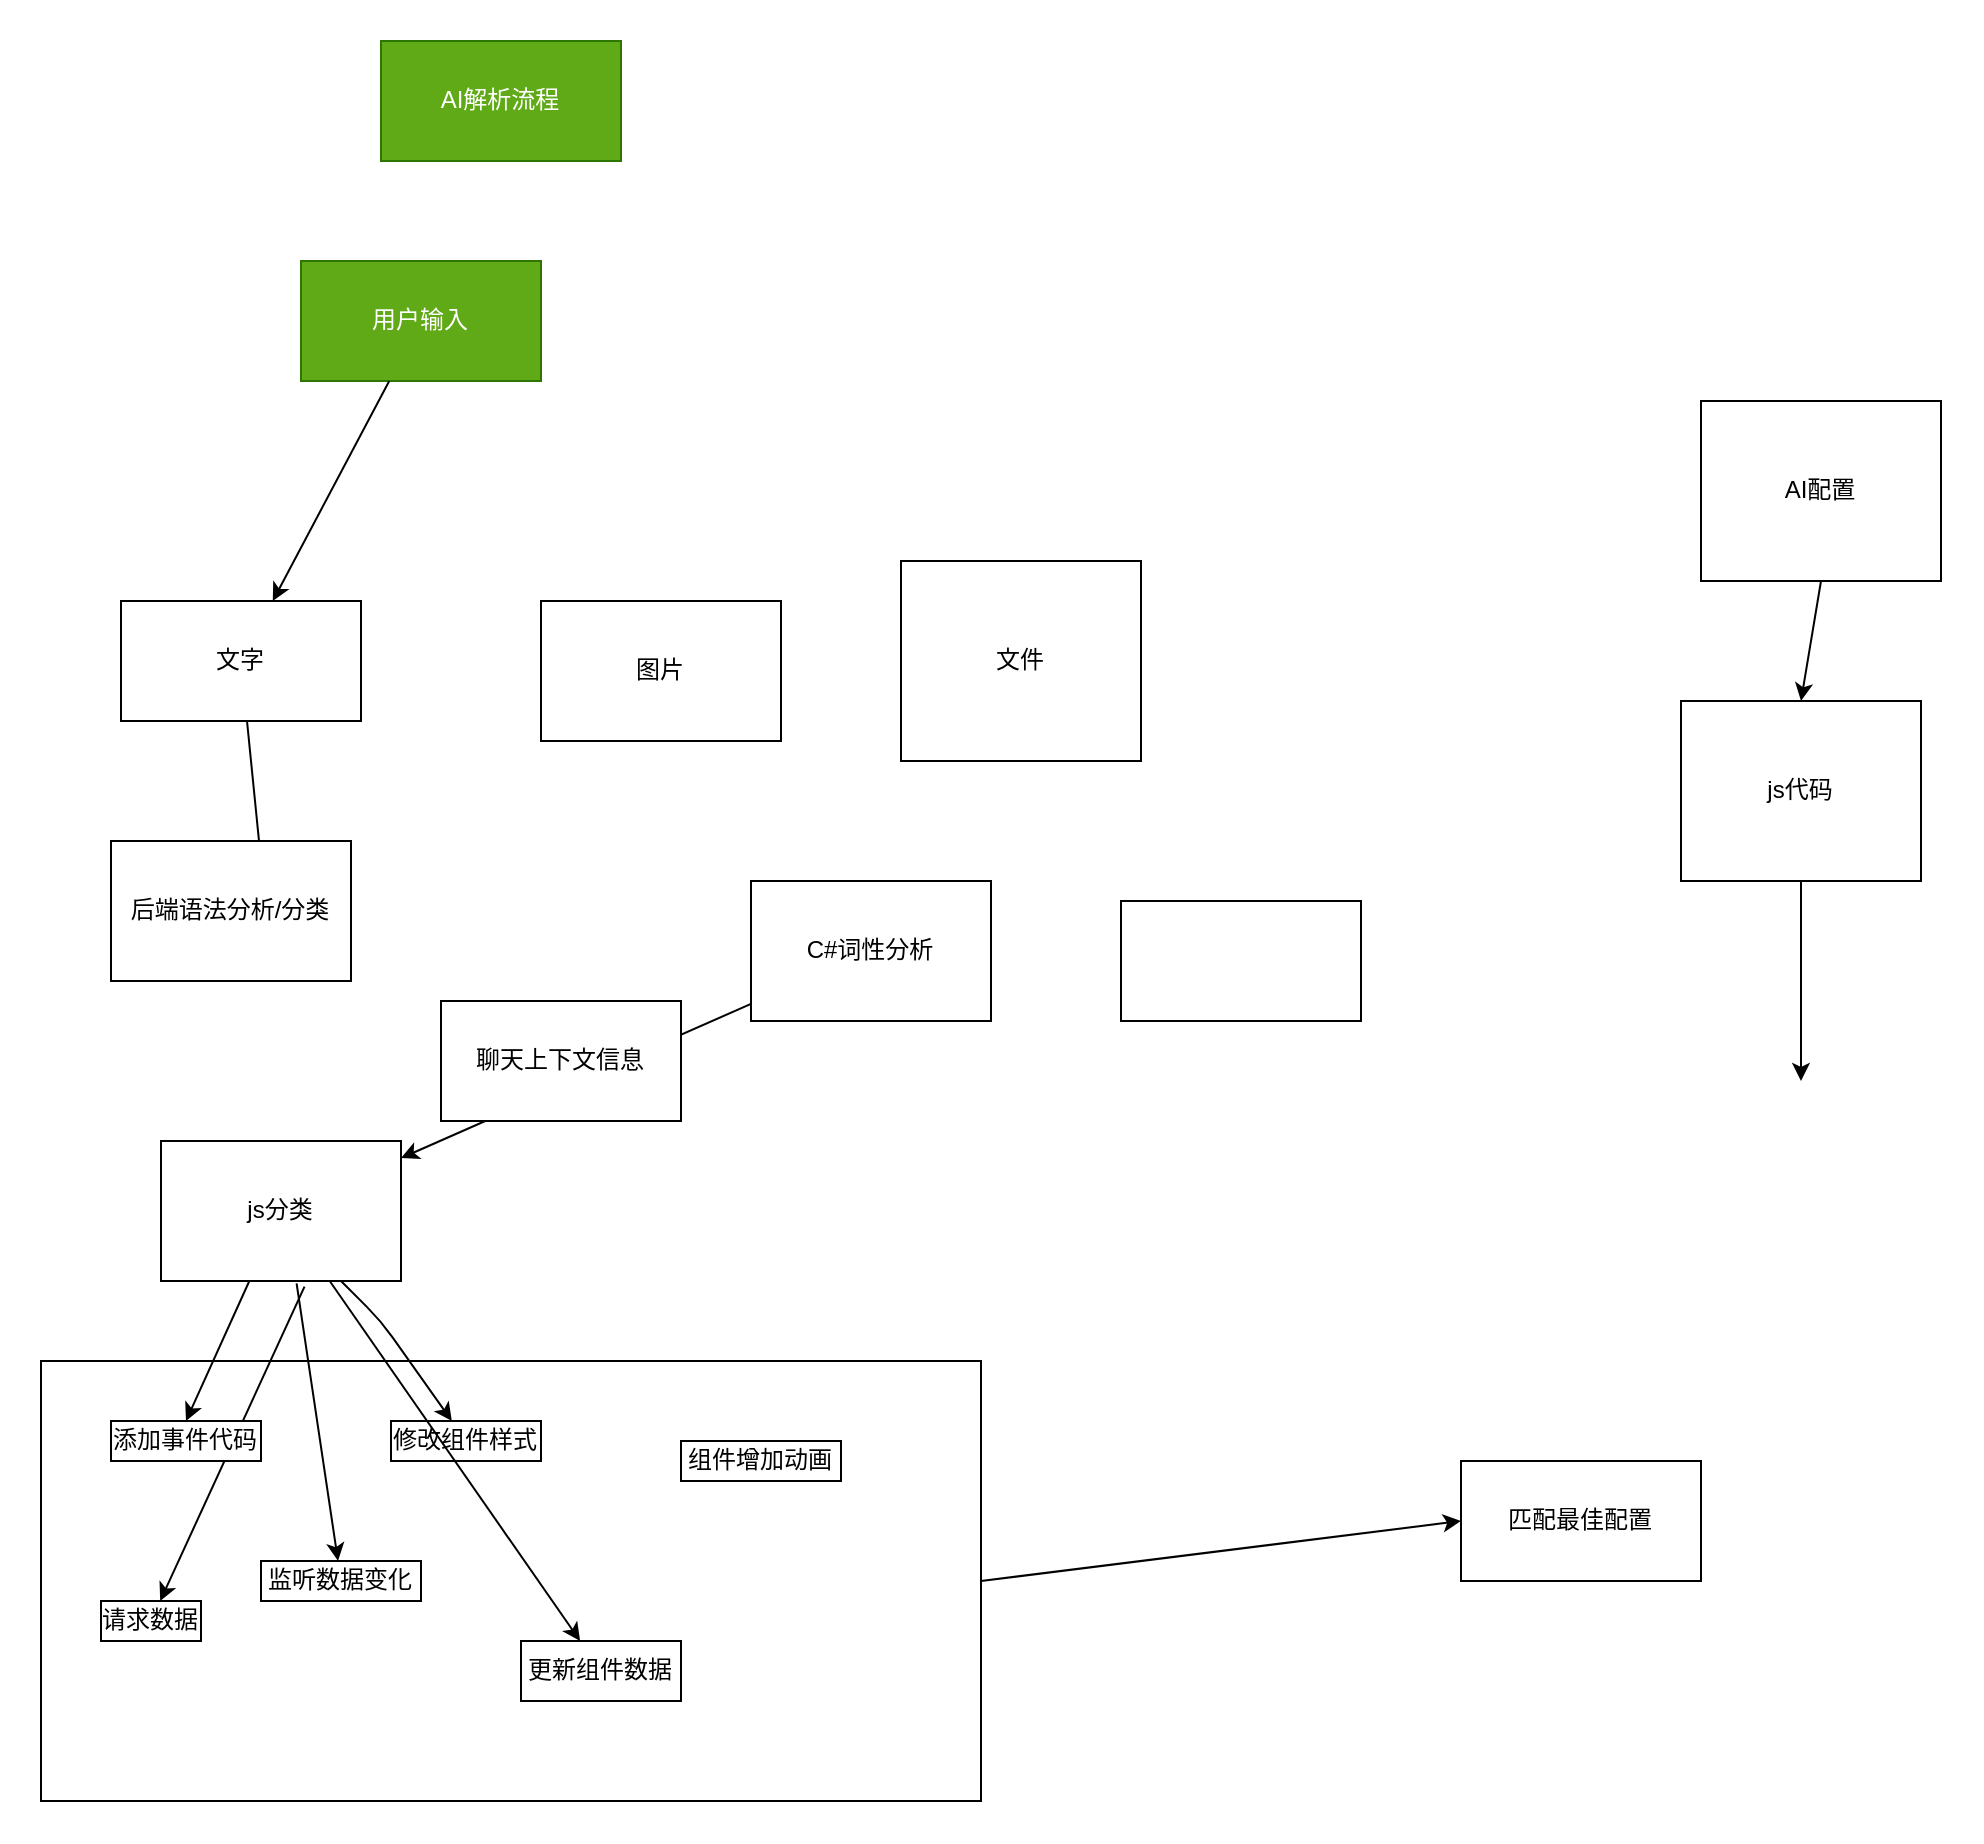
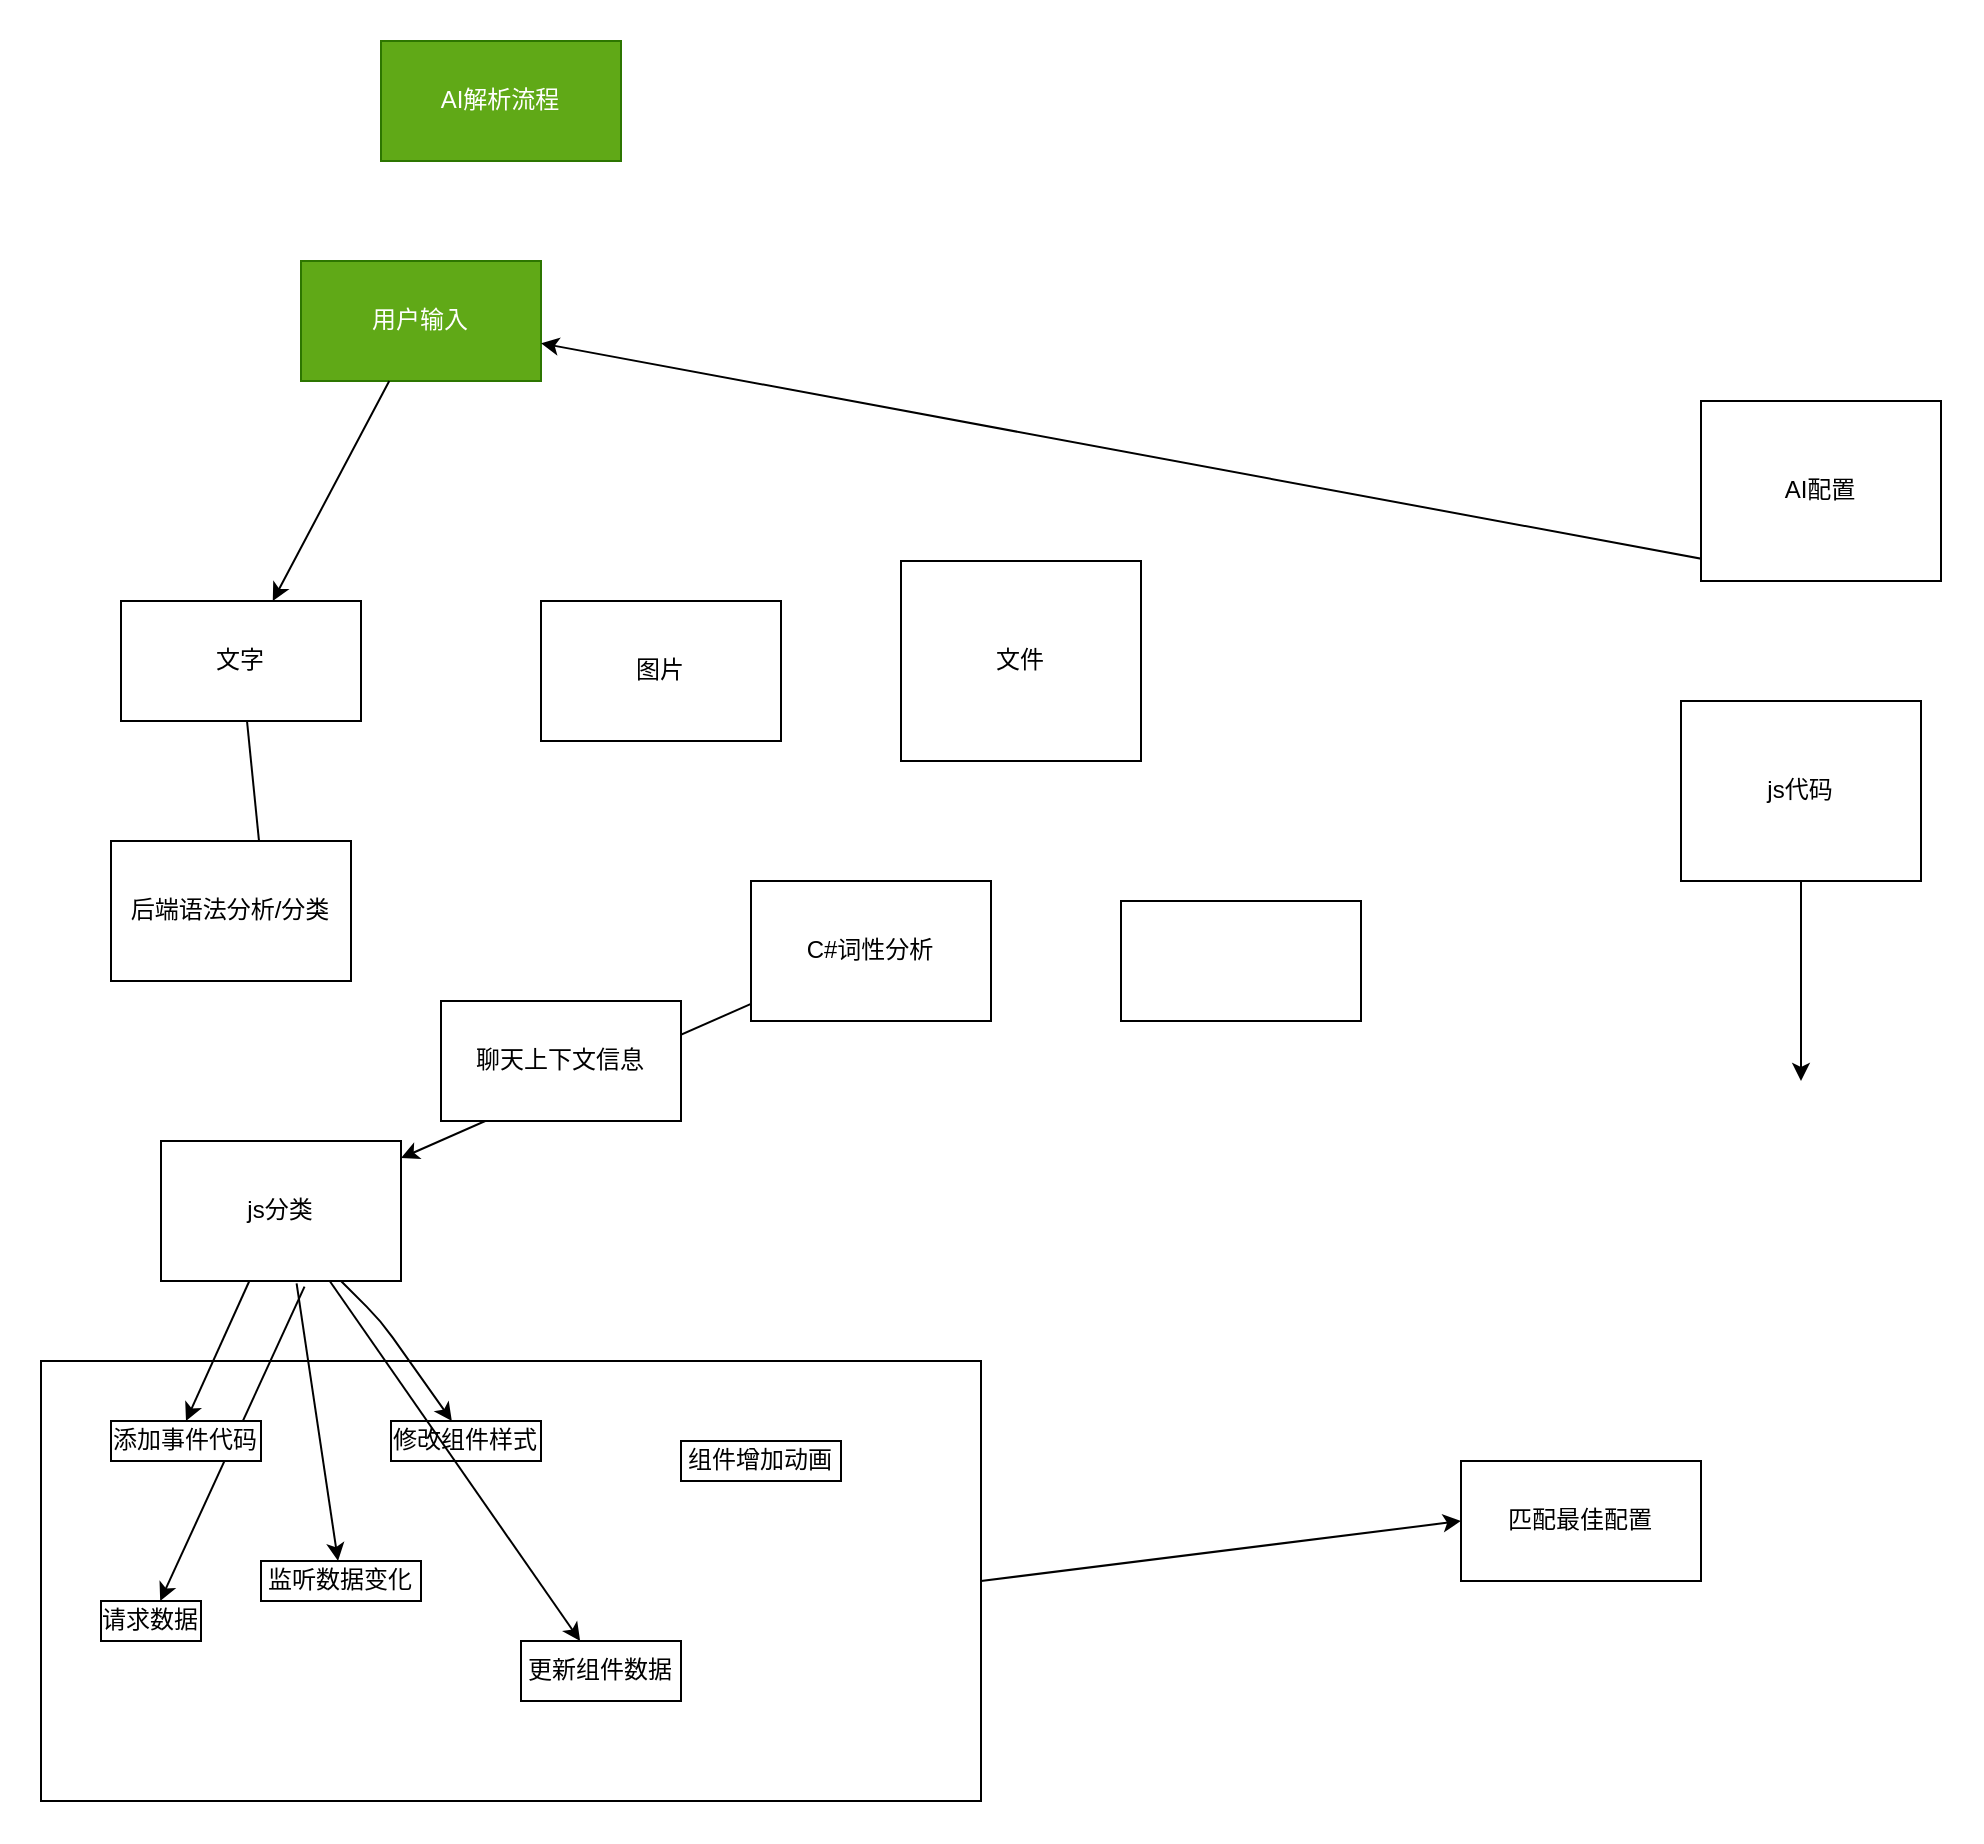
edge "AI配置" -> "js代码": now "AI配置" -> "用户输入"
